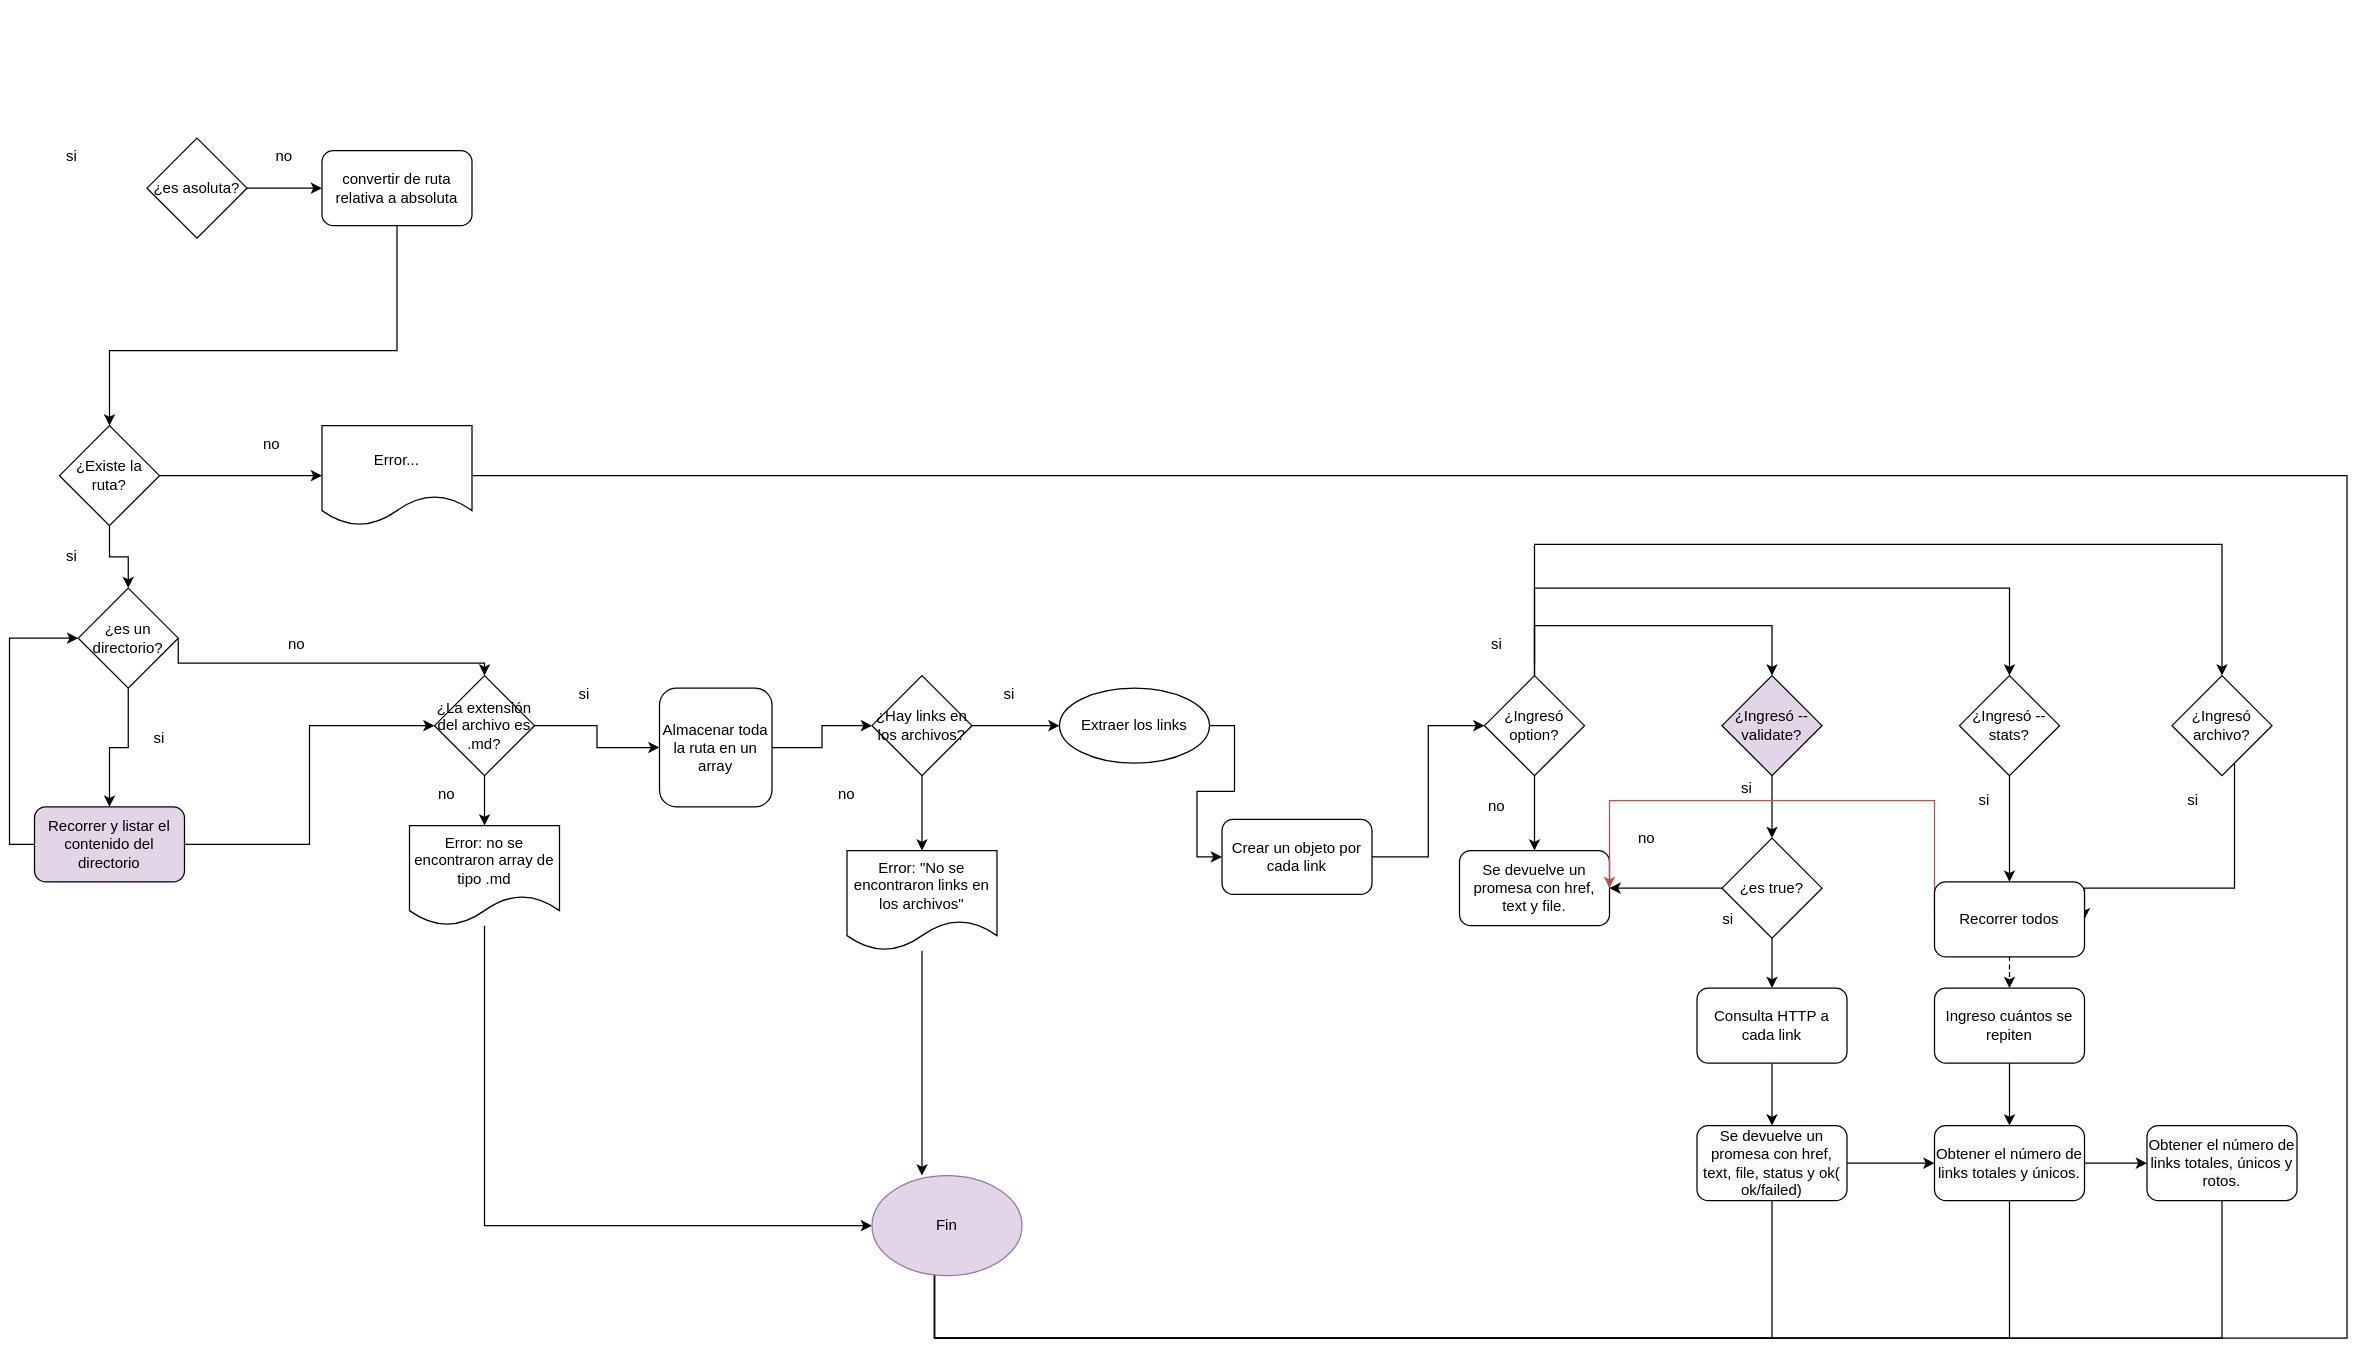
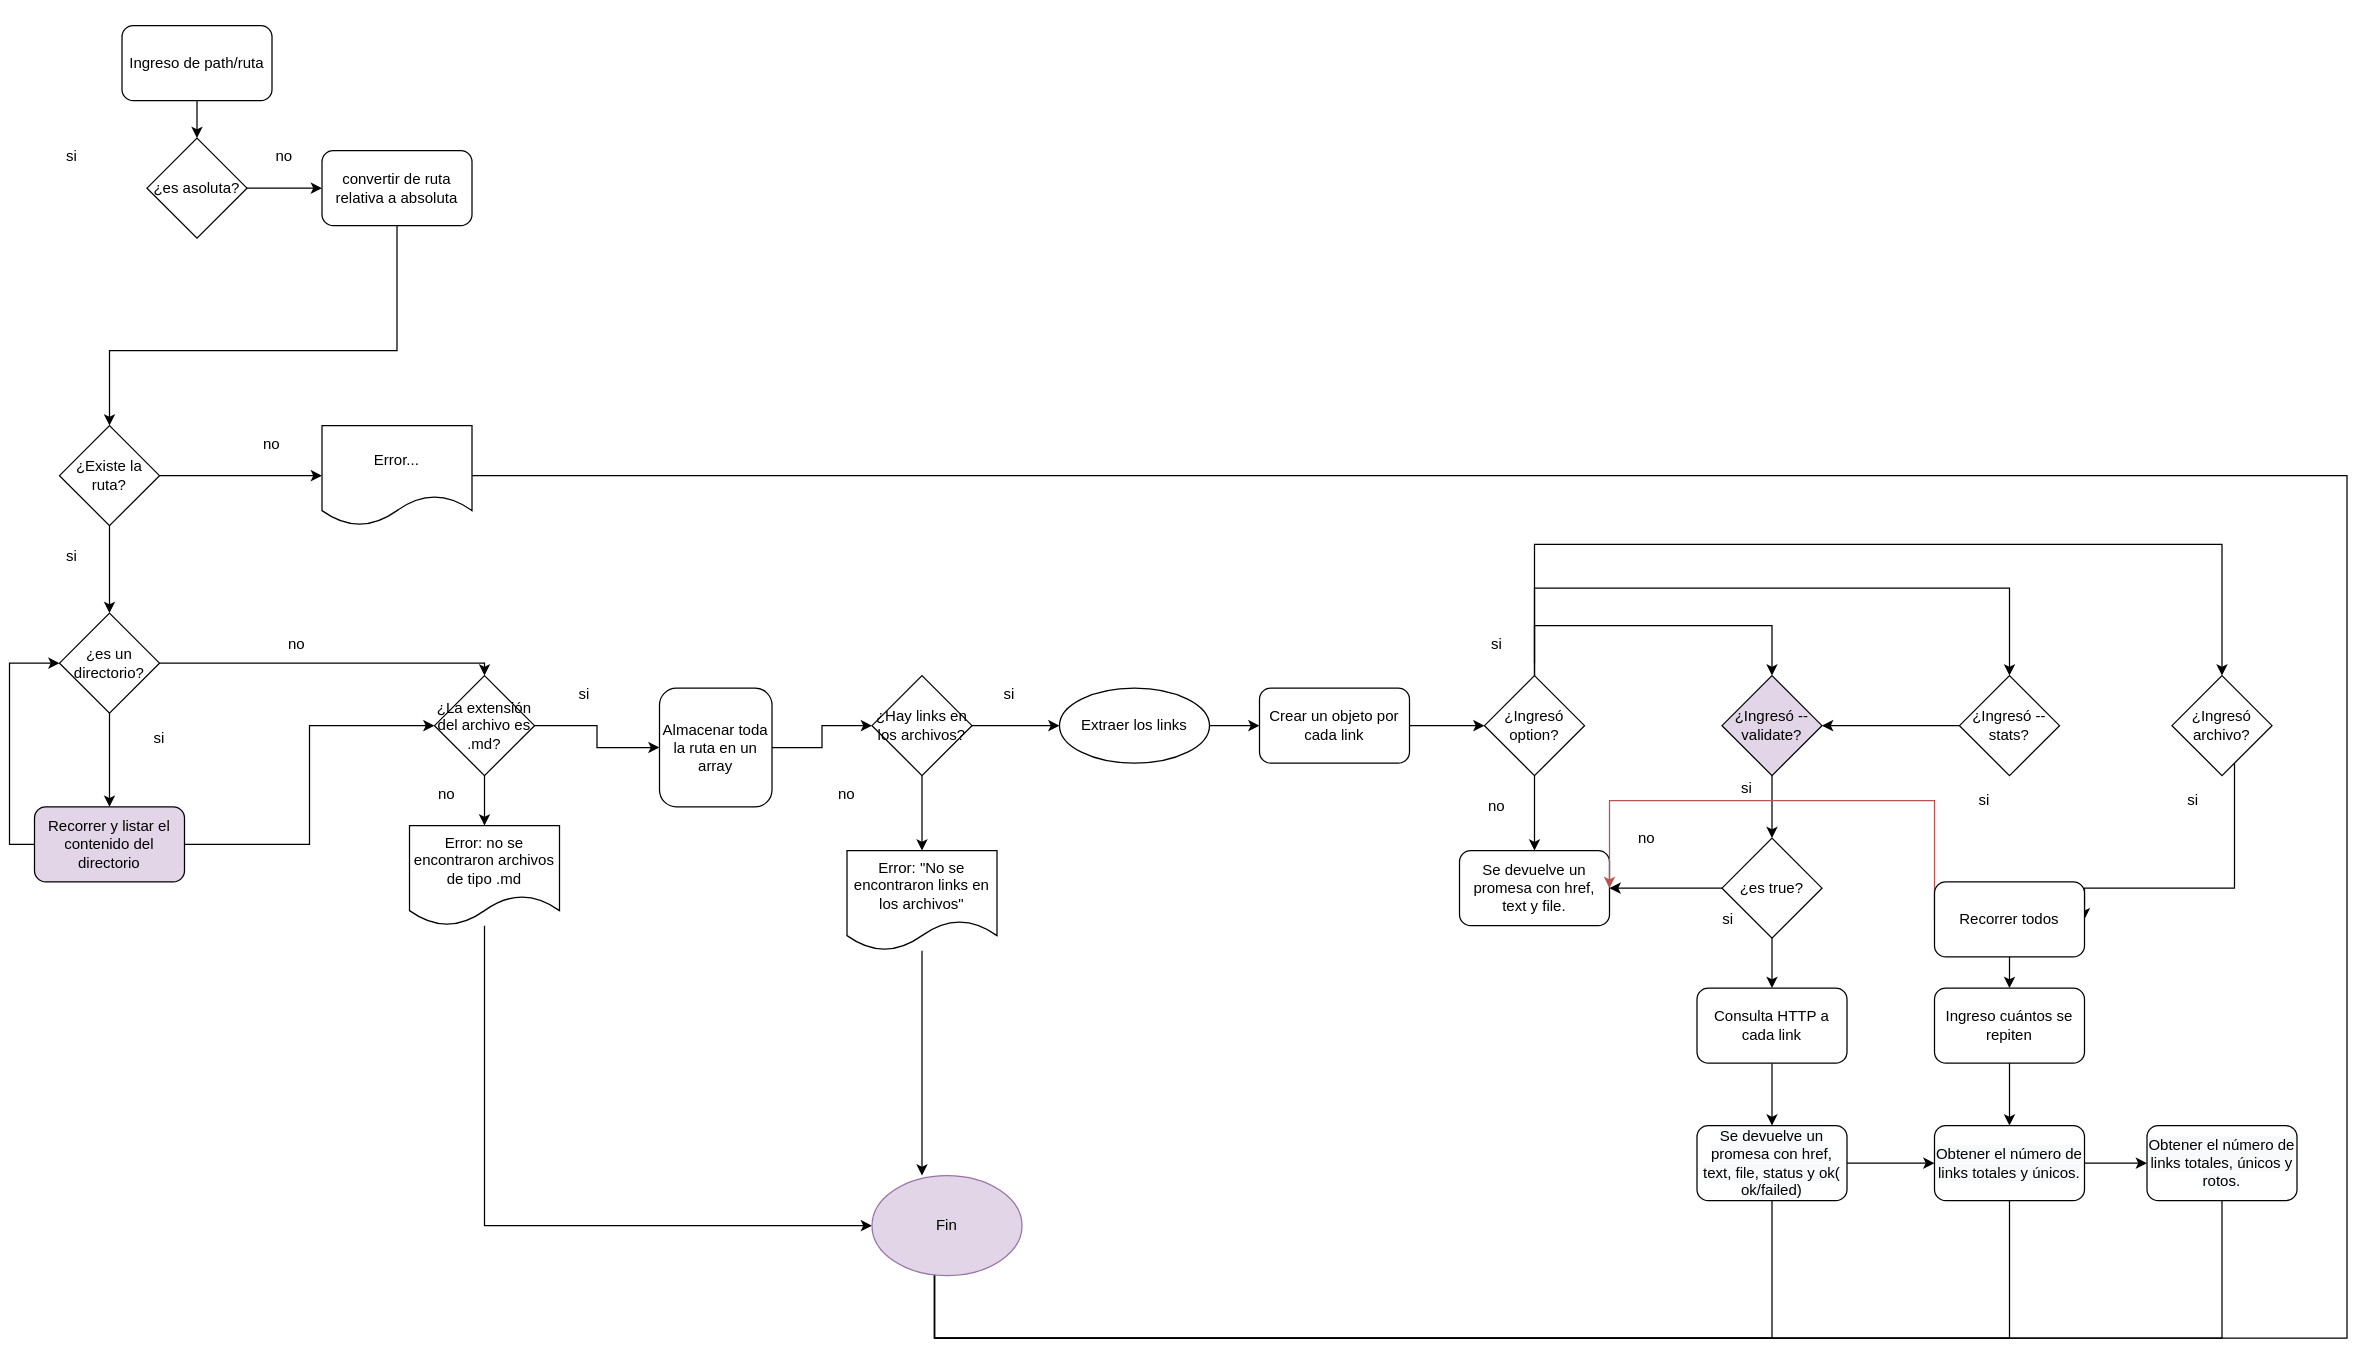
node "Ingreso de path/ruta": added
edge "Ingreso de path/ruta" -> "¿es asoluta?": added
node "¿es un directorio?": moved (128, 638) -> (109, 663)
edge "¿Ingresó --stats?" -> "Recorrer todos": now "¿Ingresó --stats?" -> "¿Ingresó --validate?"
node "Crear un objeto por cada link": moved (1297, 857) -> (1334, 726)
node "Error: no se encontraron array de tipo .md": label "Error: no se encontraron array de tipo .md" -> "Error: no se encontraron archivos de tipo .md"
edge "Recorrer todos" -> "Ingreso cuántos se repiten": style dashed -> solid
